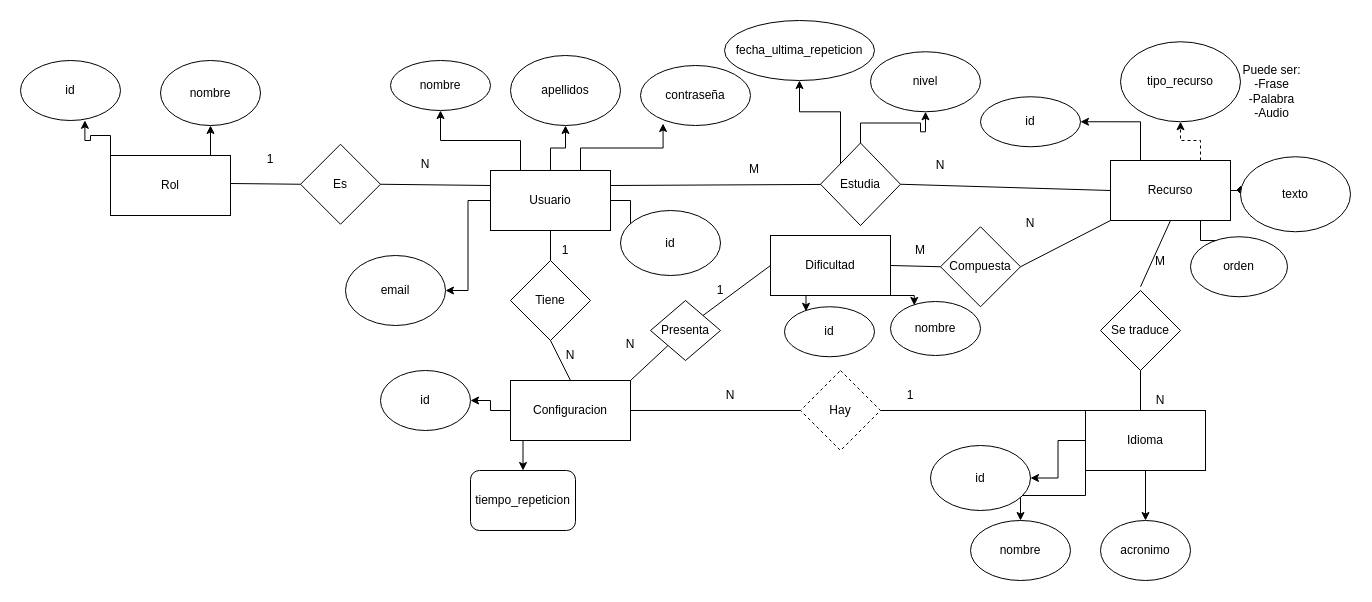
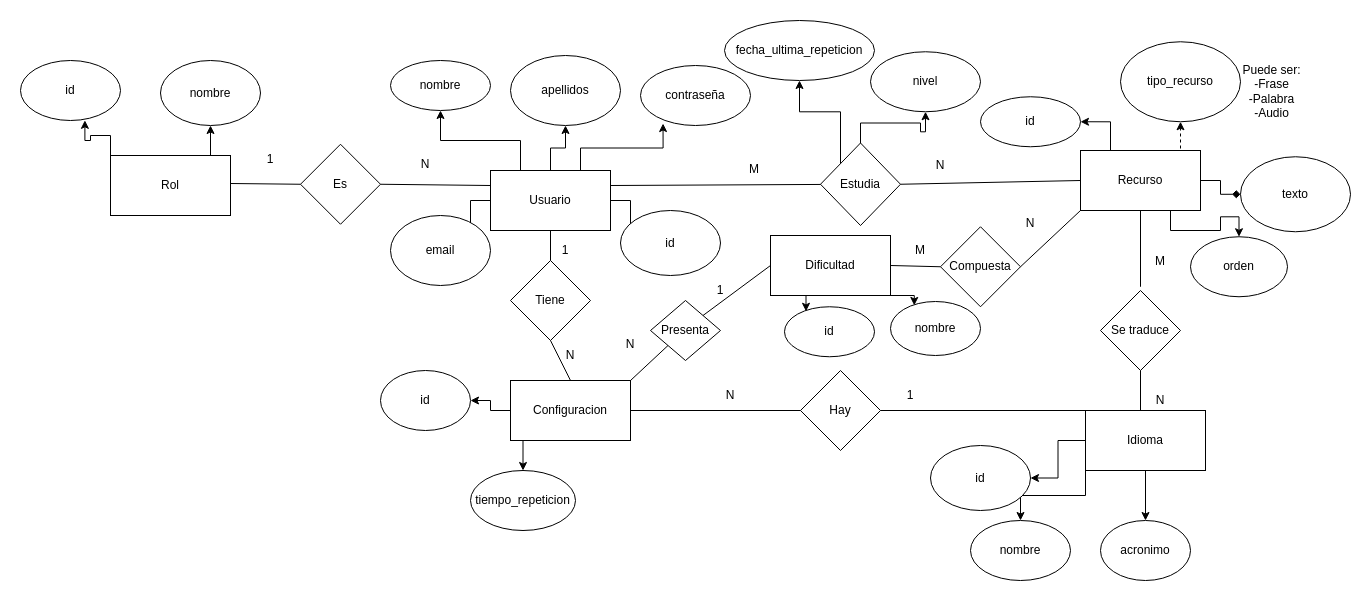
node "Recurso": moved (1171, 191) -> (1141, 181)
node "email": moved (396, 291) -> (441, 251)
node "Hay": style dashed -> solid
node "tiempo_repeticion": shape rounded rectangle -> ellipse
